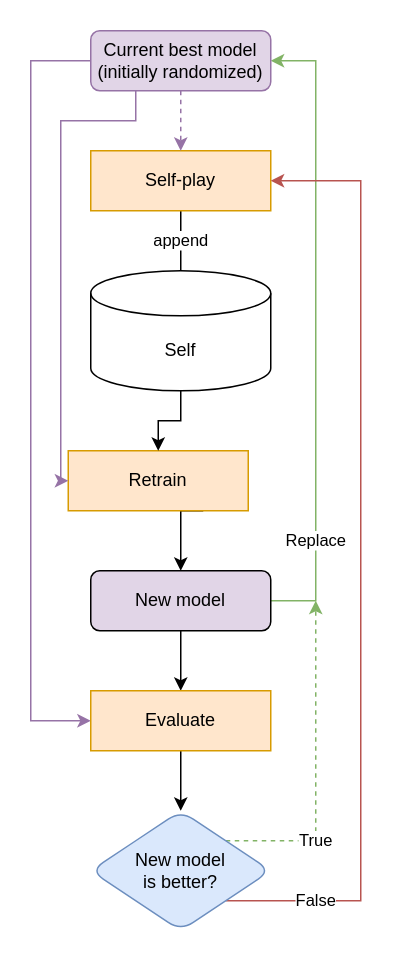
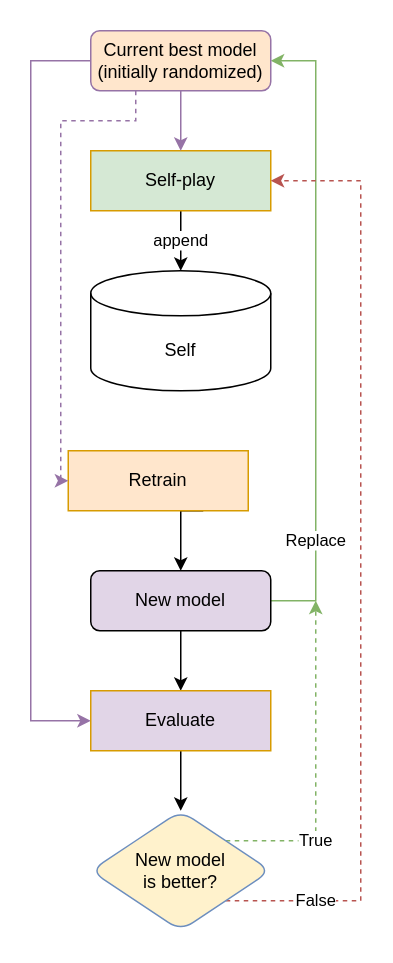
node "Current best model (initially randomized)": fillcolor #e1d5e7 -> #ffe6cc
edge "Current best model (initially randomized)" -> "Self-play": style dashed -> solid
node "Self-play": fillcolor #ffe6cc -> #d5e8d4
edge "Current best model (initially randomized)" -> "Retrain": style solid -> dashed
edge "Self-play" -- "Self": arrowhead none -> classic
edge "Self" -> "Retrain": removed
edge "New model is better?" -> "Self-play": style solid -> dashed
node "Evaluate": fillcolor #ffe6cc -> #e1d5e7
node "New model is better?": fillcolor #dae8fc -> #fff2cc
